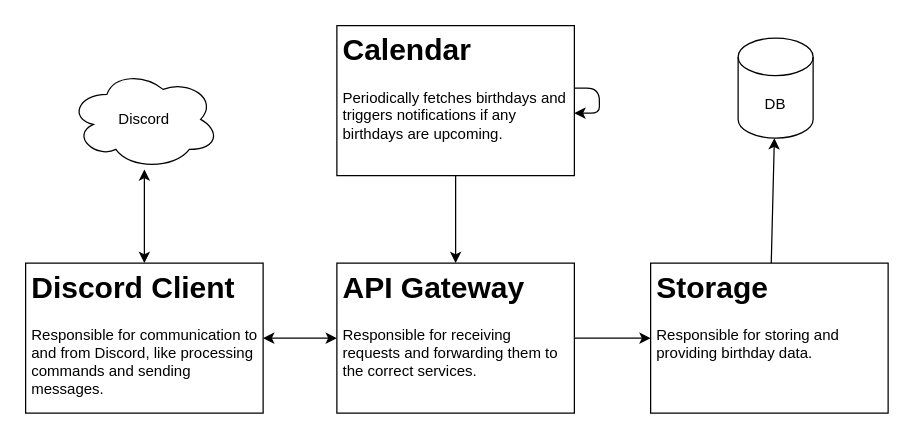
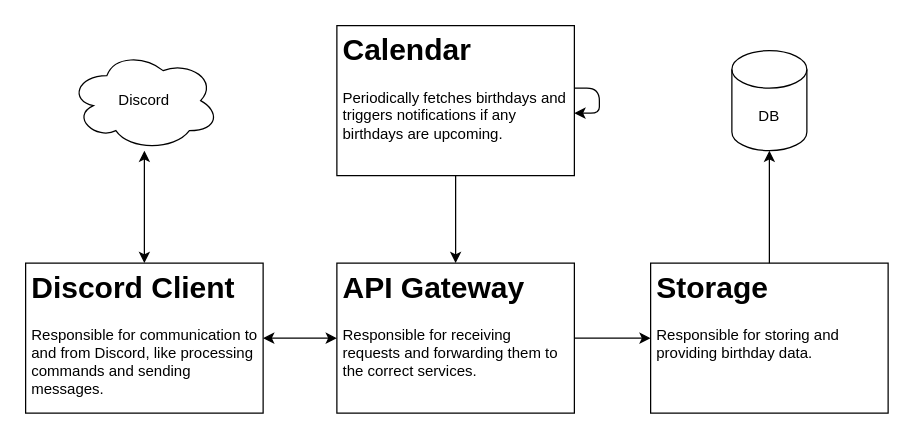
node "DB": moved (776, 88) -> (769, 101)
node "Discord": moved (144, 119) -> (144, 101)
